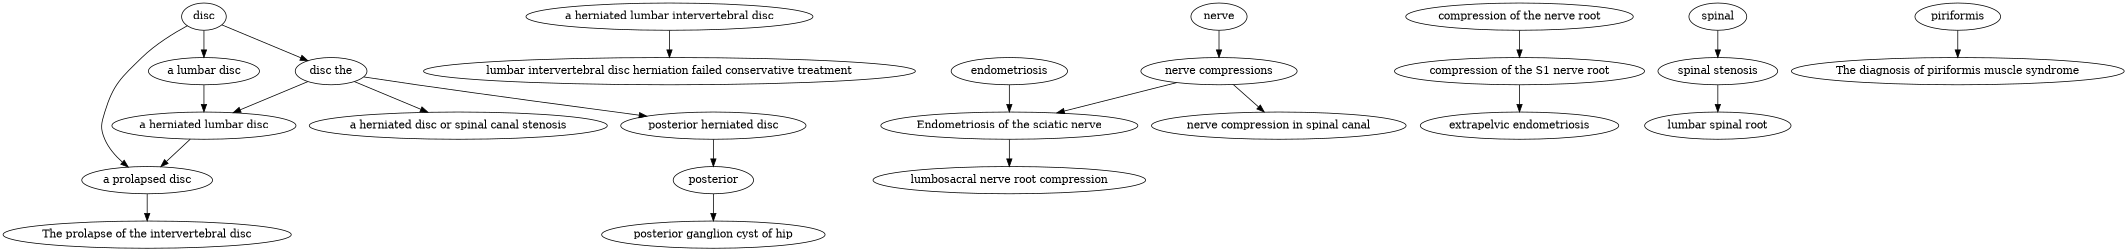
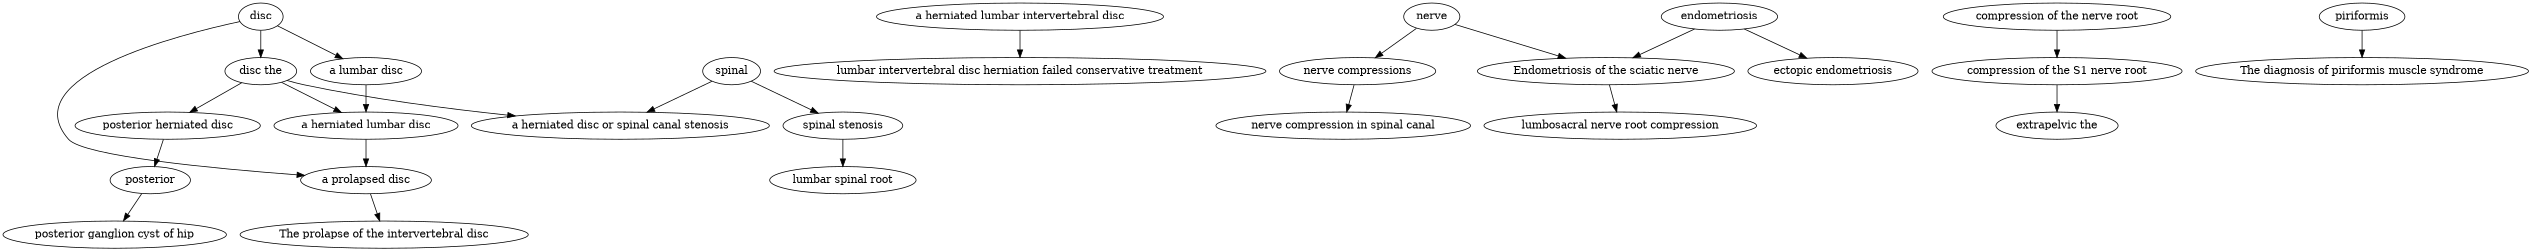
node "ectopic endometriosis": added
edge "spinal" -> "a herniated disc or spinal canal stenosis": added
edge "nerve compressions" -> "Endometriosis of the sciatic nerve": now "nerve" -> "Endometriosis of the sciatic nerve"
node "extrapelvic endometriosis": label "extrapelvic endometriosis" -> "extrapelvic the"
